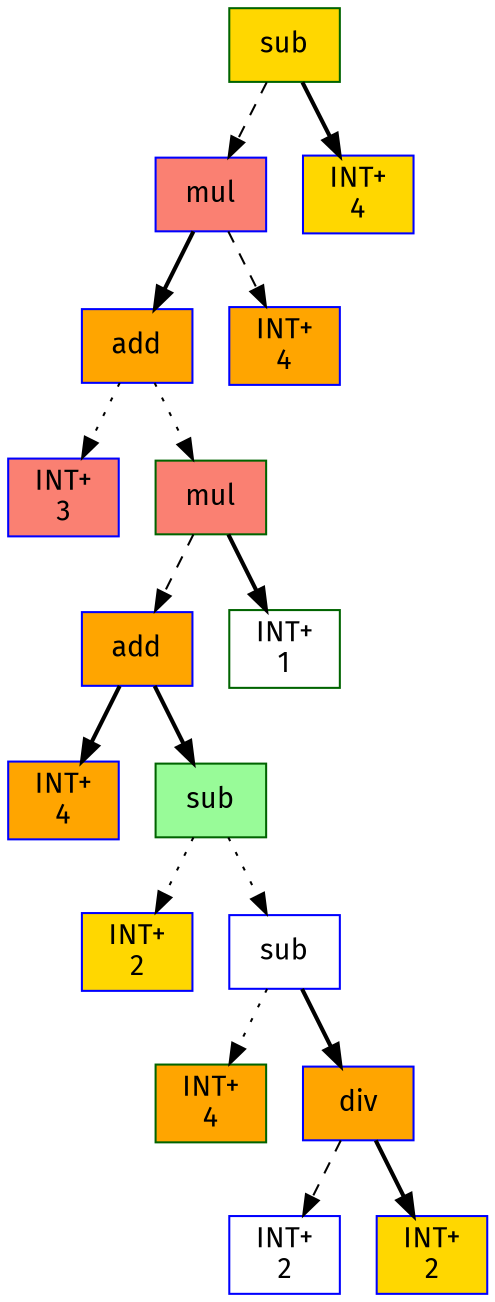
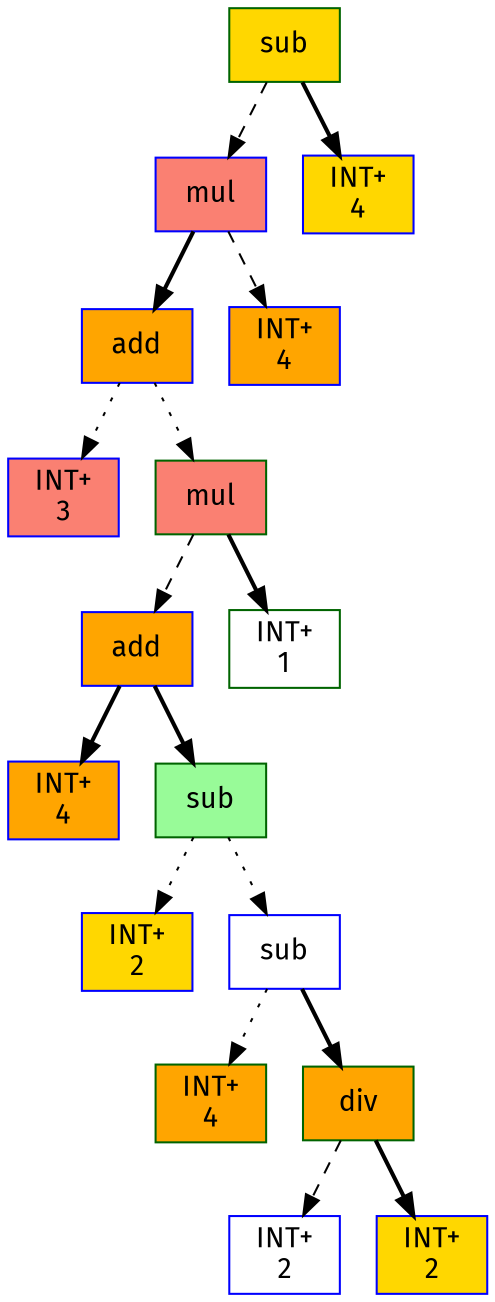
node "div": color blue -> darkgreen
